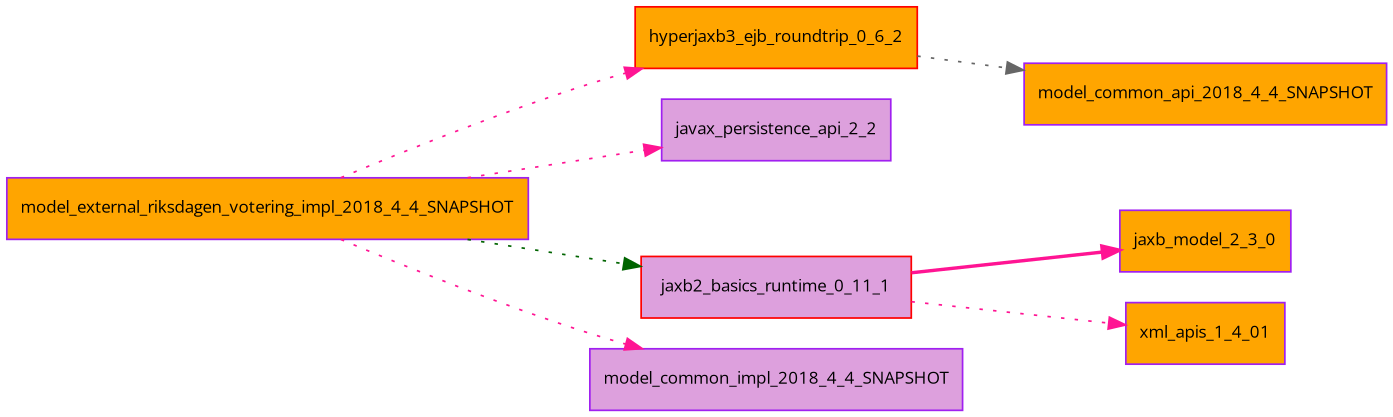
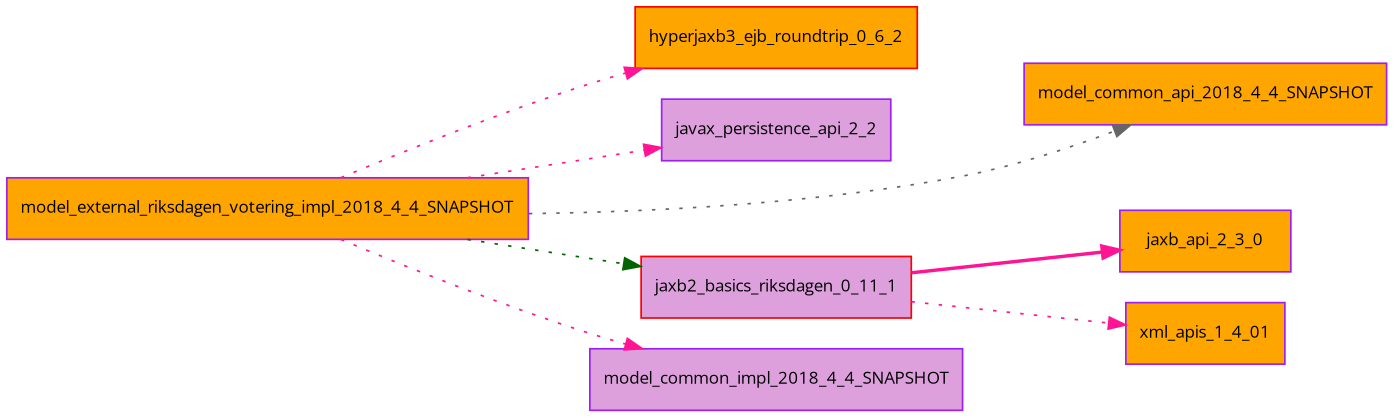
edge "hyperjaxb3_ejb_roundtrip_0_6_2" -> "model_common_api_2018_4_4_SNAPSHOT": now "model_external_riksdagen_votering_impl_2018_4_4_SNAPSHOT" -> "model_common_api_2018_4_4_SNAPSHOT"
node "jaxb_model_2_3_0": label "jaxb_model_2_3_0" -> "jaxb_api_2_3_0"
node "jaxb2_basics_runtime_0_11_1": label "jaxb2_basics_runtime_0_11_1" -> "jaxb2_basics_riksdagen_0_11_1"
